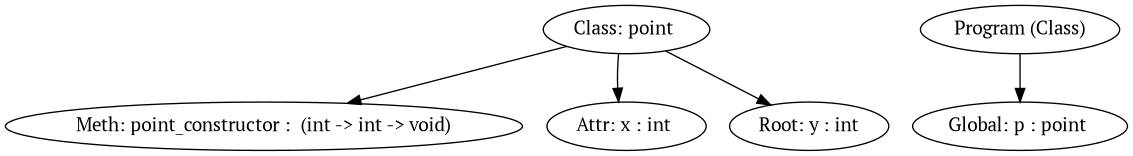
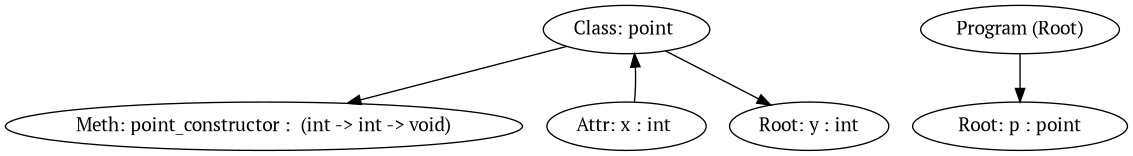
node "Program (Class)": label "Program (Class)" -> "Program (Root)"
edge "Class: point" -> "Attr: x : int": reversed
node "Global: p : point": label "Global: p : point" -> "Root: p : point"
